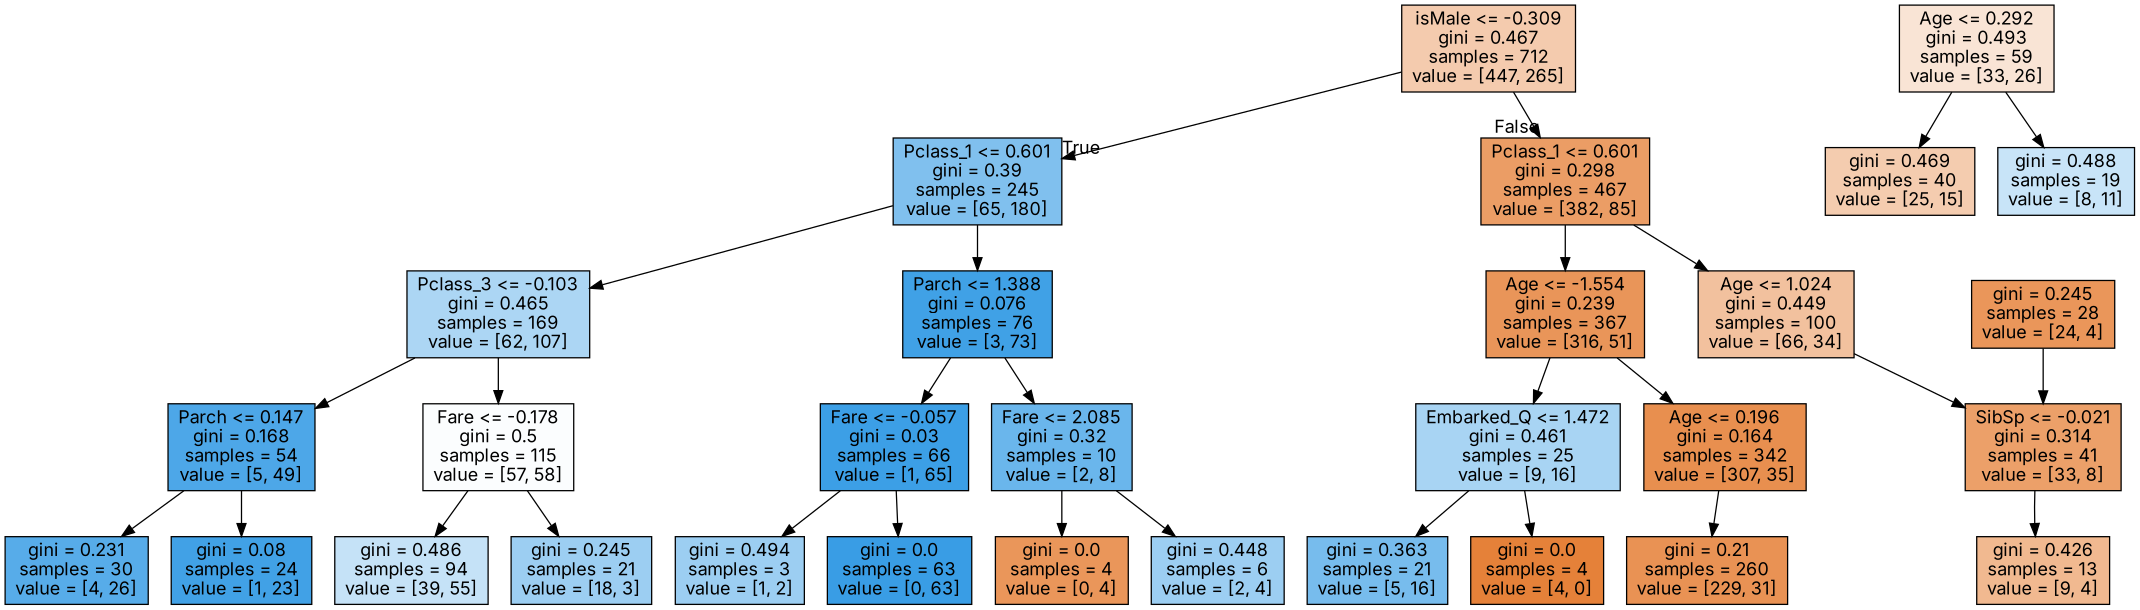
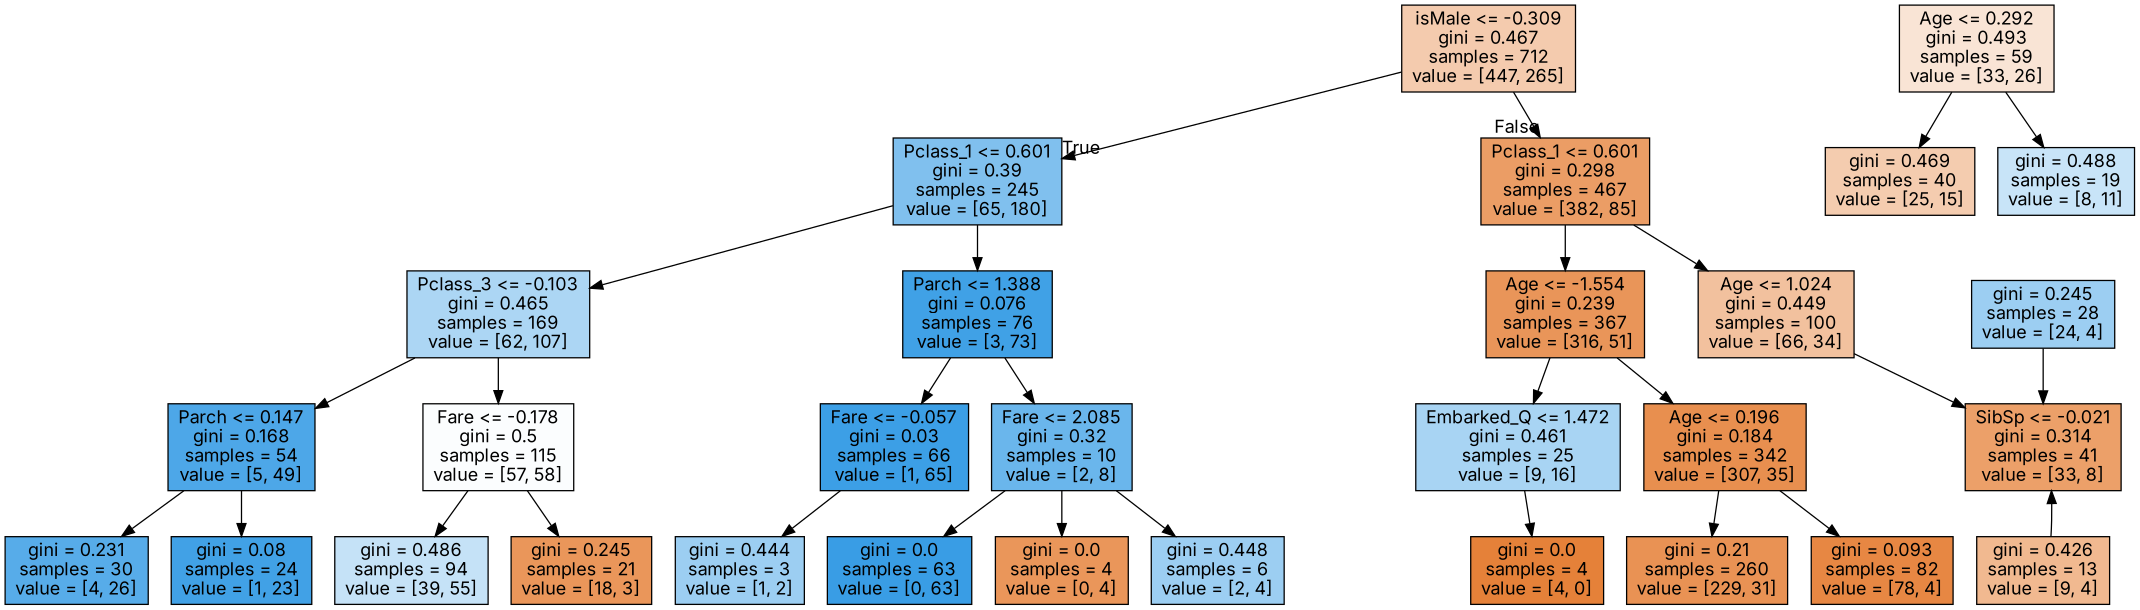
node "gini = 0.245 samples = 28 value = [24, 4]": fillcolor #e58139d4 -> #399de57f
node "Age <= 0.196 gini = 0.164 samples = 342 value = [307, 35]": label "Age <= 0.196 gini = 0.164 samples = 342 value = [307, 35]" -> "Age <= 0.196 gini = 0.184 samples = 342 value = [307, 35]"
edge "Fare <= -0.057 gini = 0.03 samples = 66 value = [1, 65]" -> "gini = 0.0 samples = 63 value = [0, 63]": now "Fare <= 2.085 gini = 0.32 samples = 10 value = [2, 8]" -> "gini = 0.0 samples = 63 value = [0, 63]"
edge "SibSp <= -0.021 gini = 0.314 samples = 41 value = [33, 8]" -> "gini = 0.426 samples = 13 value = [9, 4]": reversed
node "gini = 0.245 samples = 21 value = [18, 3]": fillcolor #399de57f -> #e58139d4
node "gini = 0.494 samples = 3 value = [1, 2]": label "gini = 0.494 samples = 3 value = [1, 2]" -> "gini = 0.444 samples = 3 value = [1, 2]"
node "gini = 0.363 samples = 21 value = [5, 16]": removed
node "gini = 0.093 samples = 82 value = [78, 4]": added
